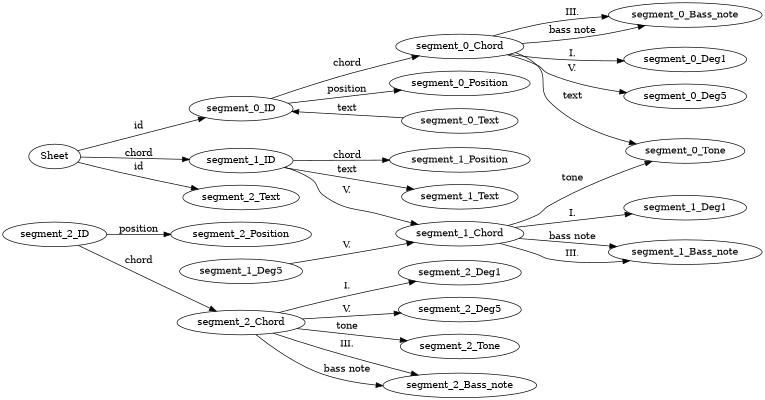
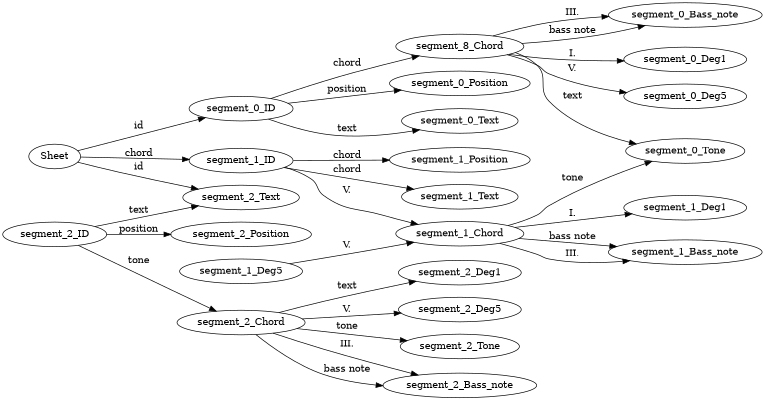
node "segment_0_Chord": label "segment_0_Chord" -> "segment_8_Chord"
edge "segment_0_Text" -> "segment_0_ID": reversed
edge "segment_1_ID" -> "segment_1_Text": label "text" -> "chord"
edge "segment_2_ID" -> "segment_2_Text": added, label "text"
edge "segment_2_ID" -> "segment_2_Chord": label "chord" -> "tone"
edge "segment_2_Chord" -> "segment_2_Deg1": label "I." -> "text"
